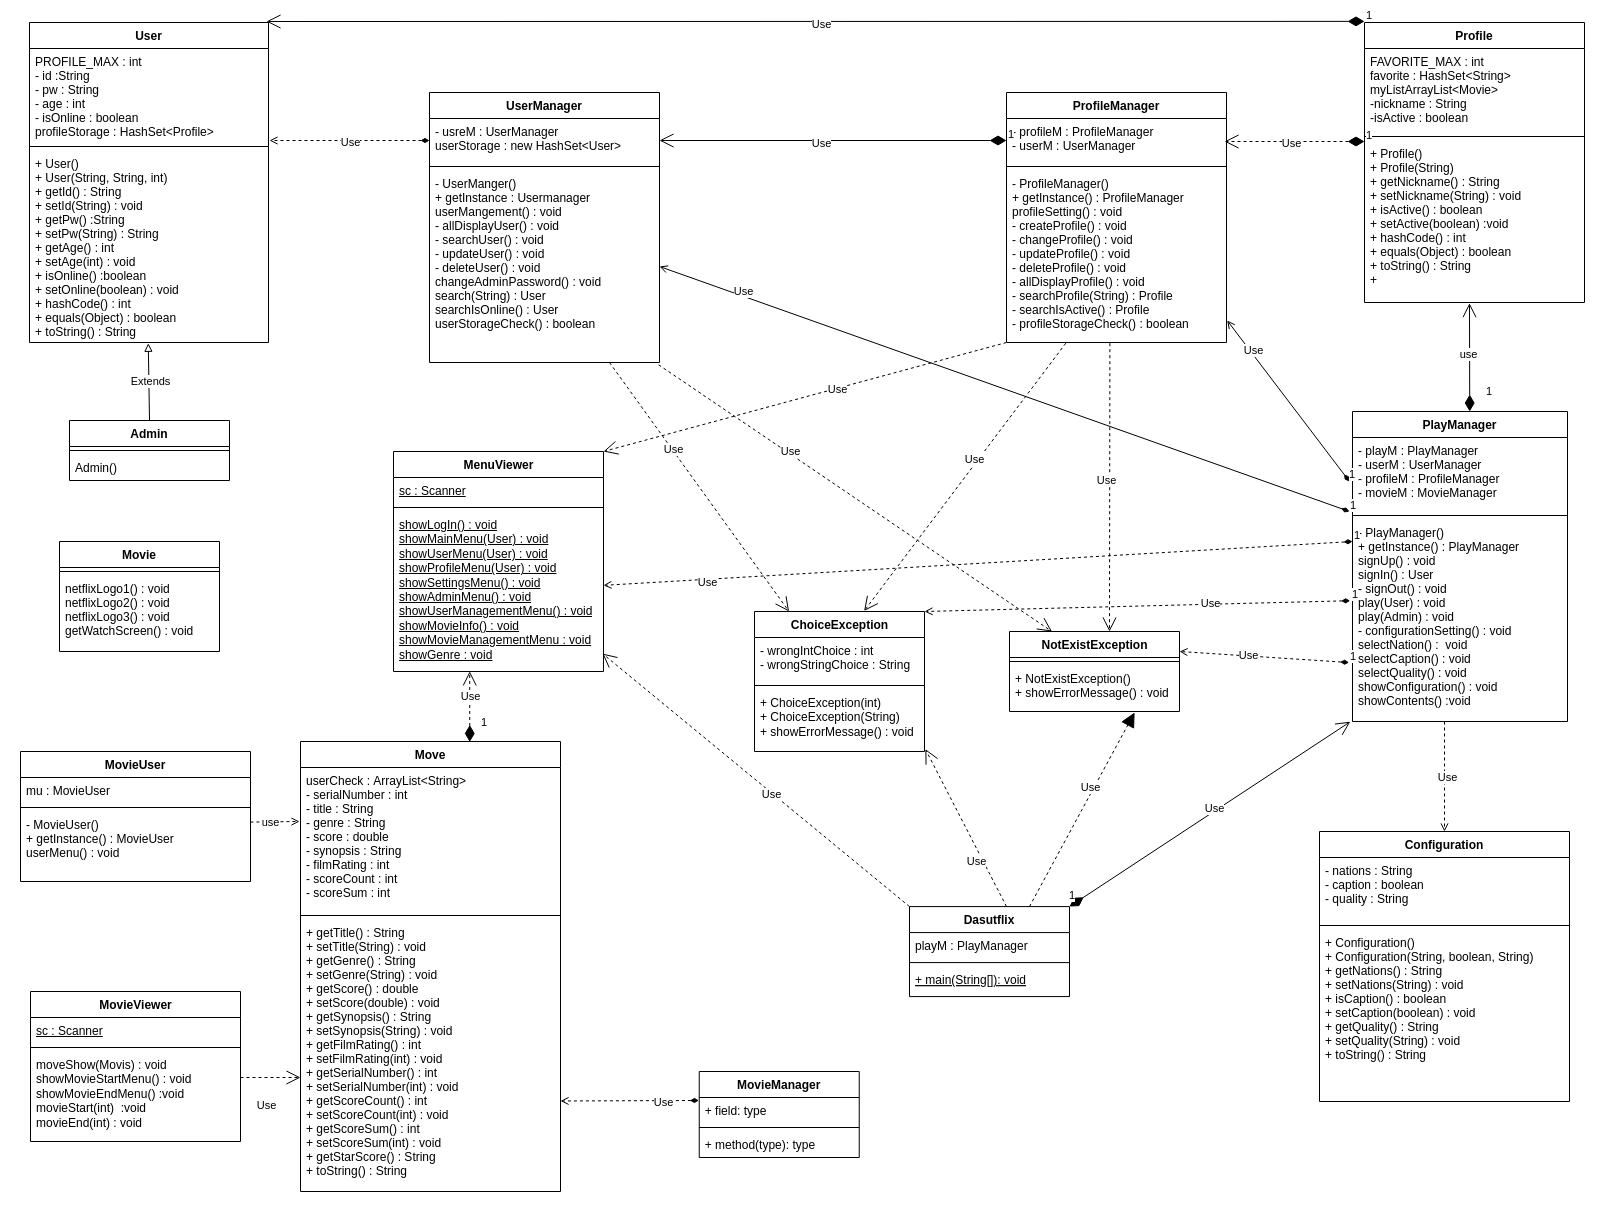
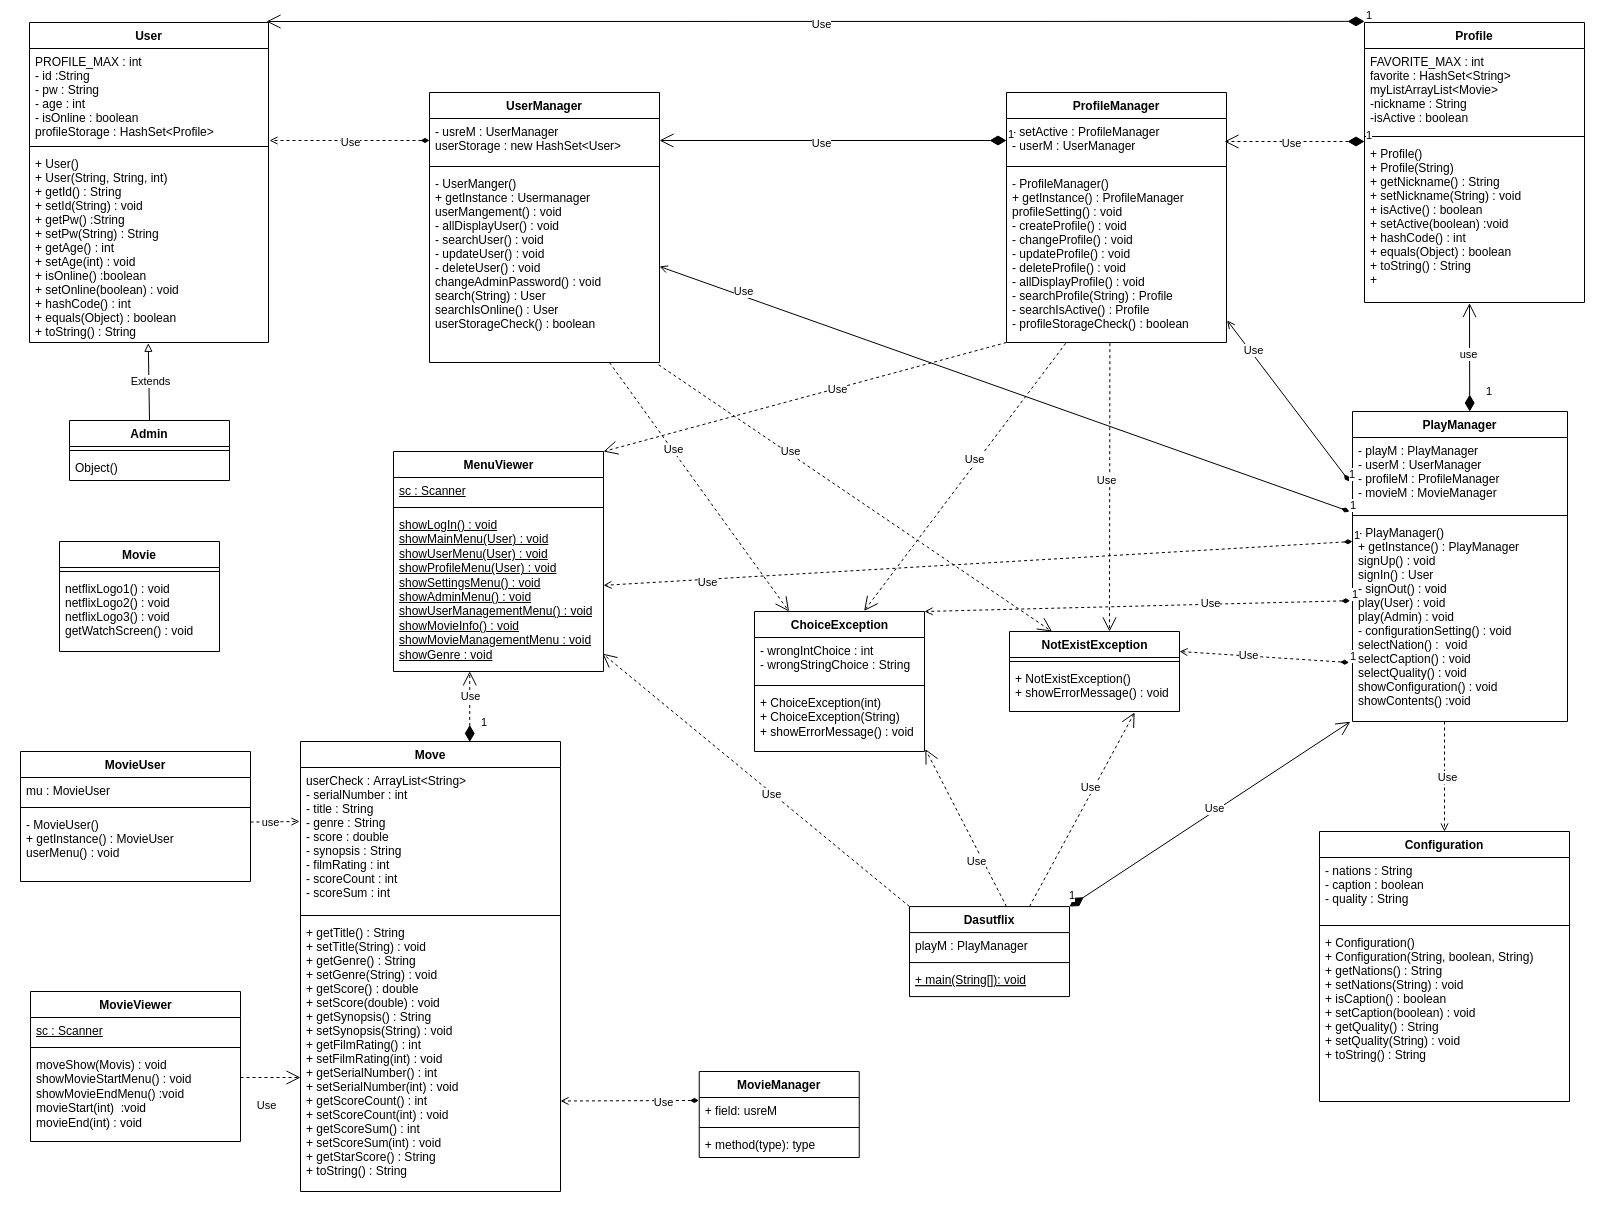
node "- profileM : ProfileManager - userM : UserManager": label "- profileM : ProfileManager - userM : UserManager" -> "- setActive : ProfileManager - userM : UserManager"
node "Admin()": label "Admin()" -> "Object()"
edge "Dasutflix" -> "+ NotExistException() + showErrorMessage() : void": arrowhead block -> open
node "+ field: type": label "+ field: type" -> "+ field: usreM"
